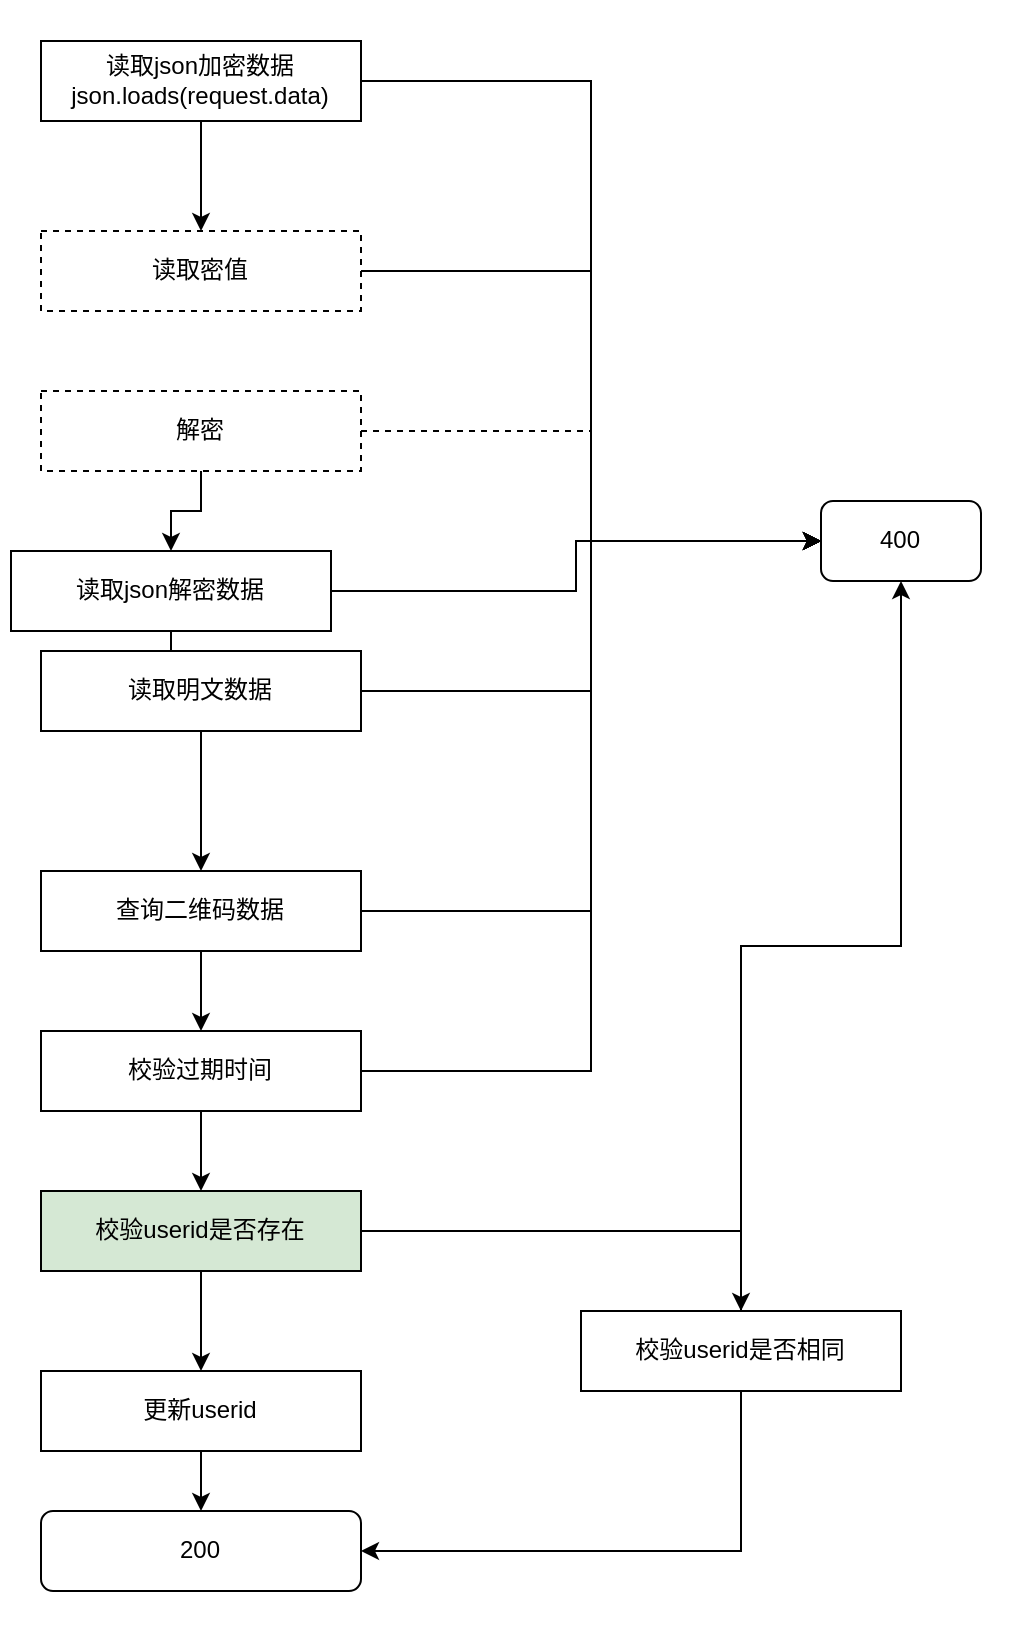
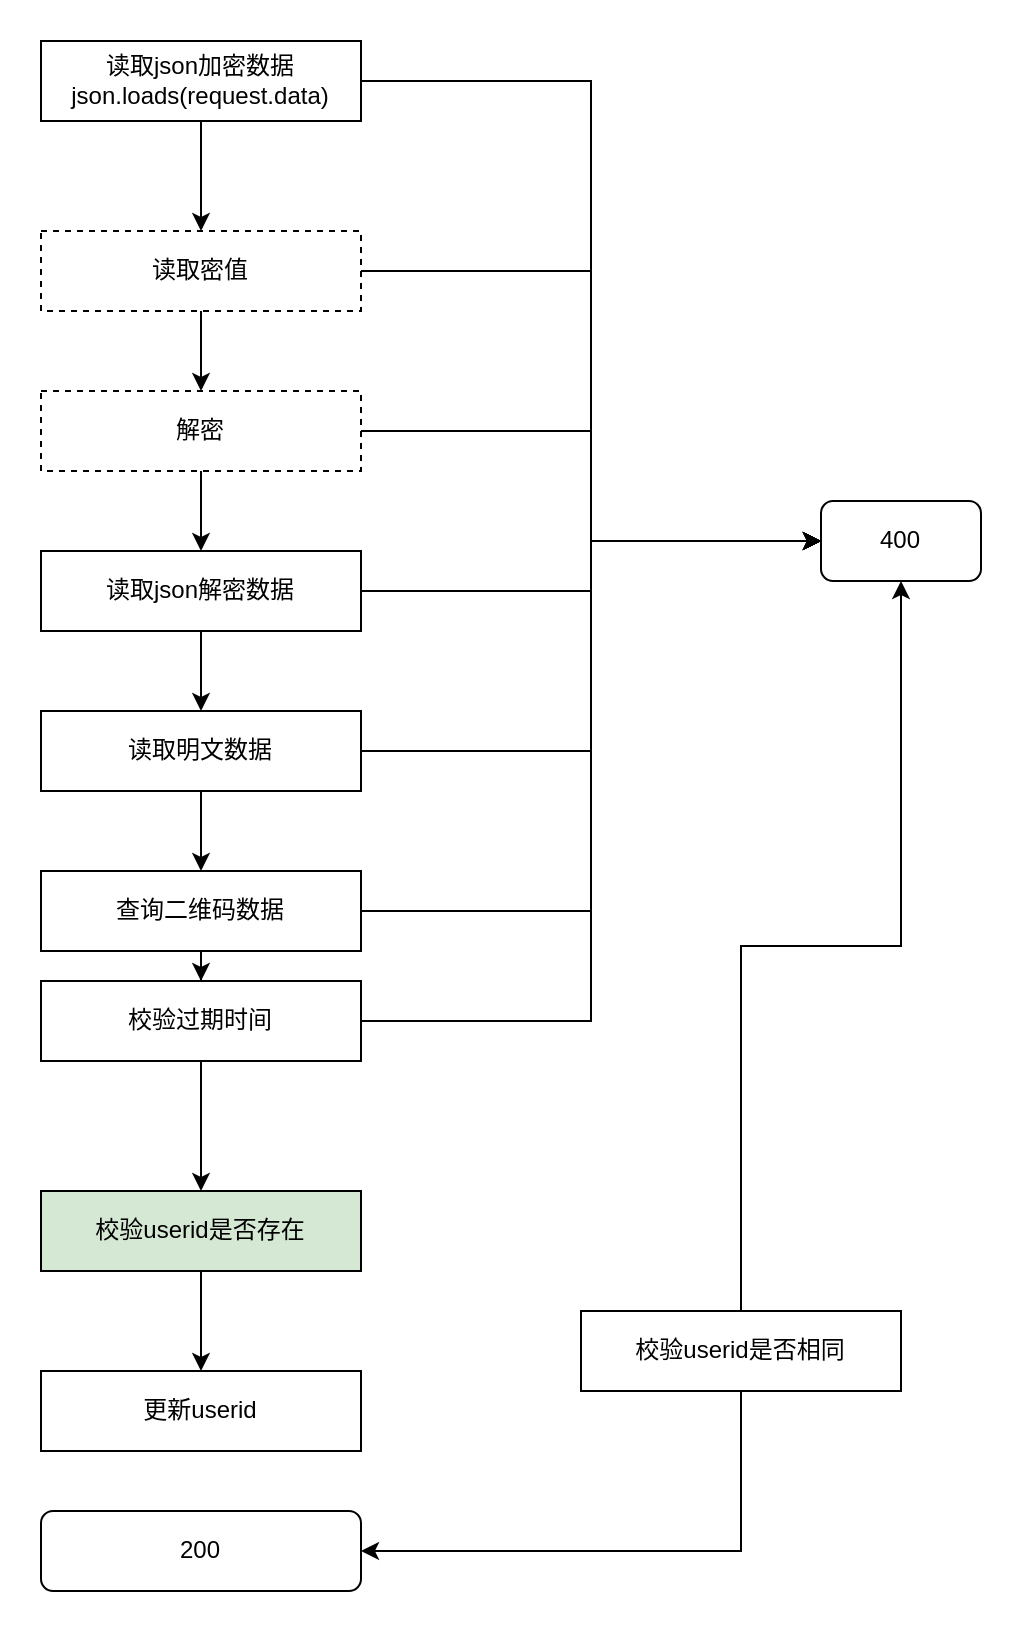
edge "读取密值" -> "解密": added
edge "解密" -> "400": style dashed -> solid
node "读取json解密数据": moved (171, 591) -> (201, 591)
node "读取明文数据": moved (201, 691) -> (201, 751)
node "校验过期时间": moved (201, 1071) -> (201, 1021)
edge "校验userid是否存在" -> "校验userid是否相同": removed
edge "更新userid" -> "200": removed
